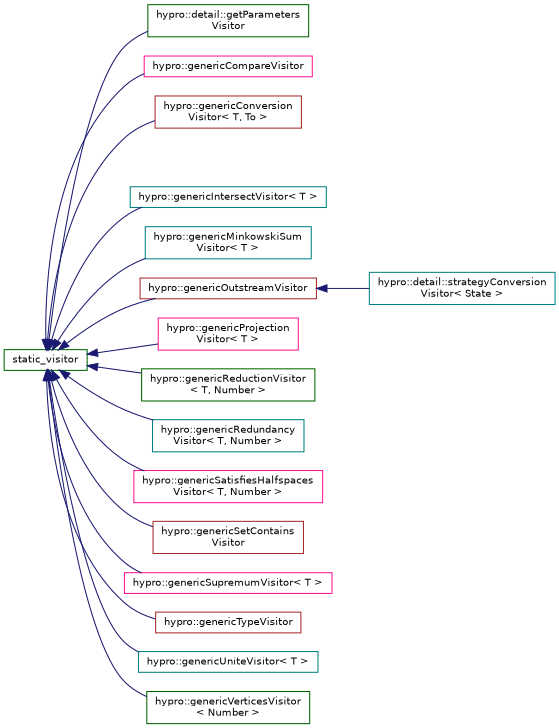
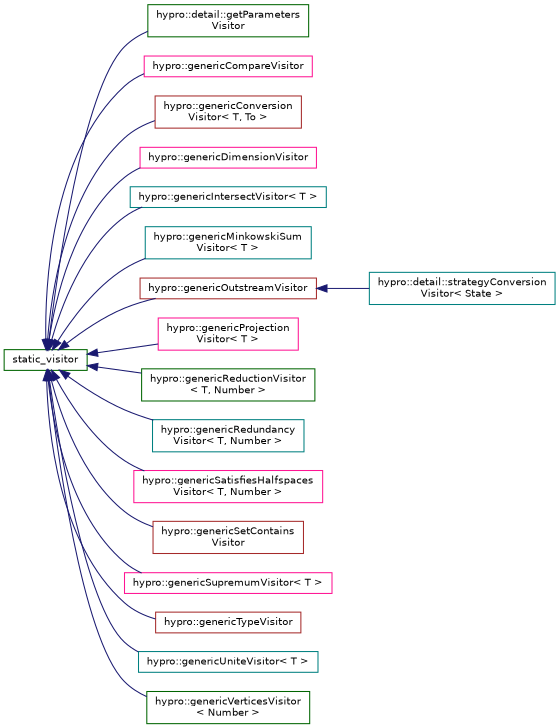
node "hypro::genericDimensionVisitor": added
